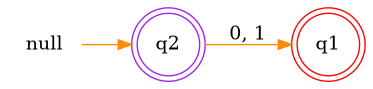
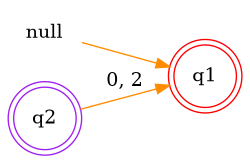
edge "q2" -> "q1": label "0, 1" -> "0, 2"
edge "null" -> "q2": now "null" -> "q1"
